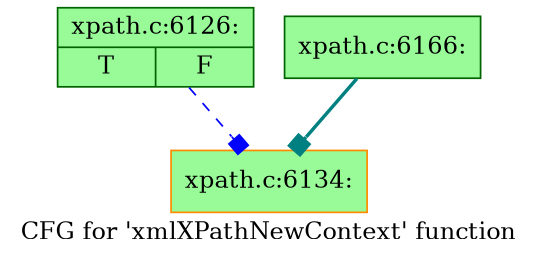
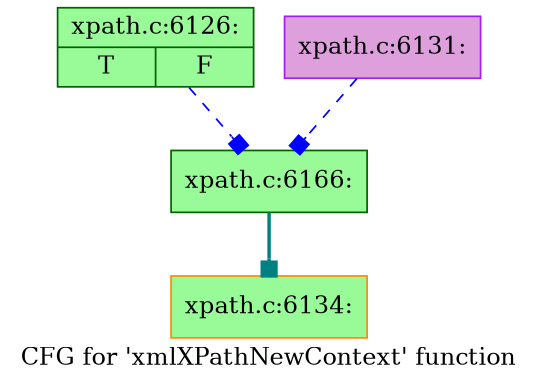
node "xpath.c:6131:": added
edge "xpath.c:6126:" -> "xpath.c:6134:": now "xpath.c:6126:" -> "xpath.c:6166:"
